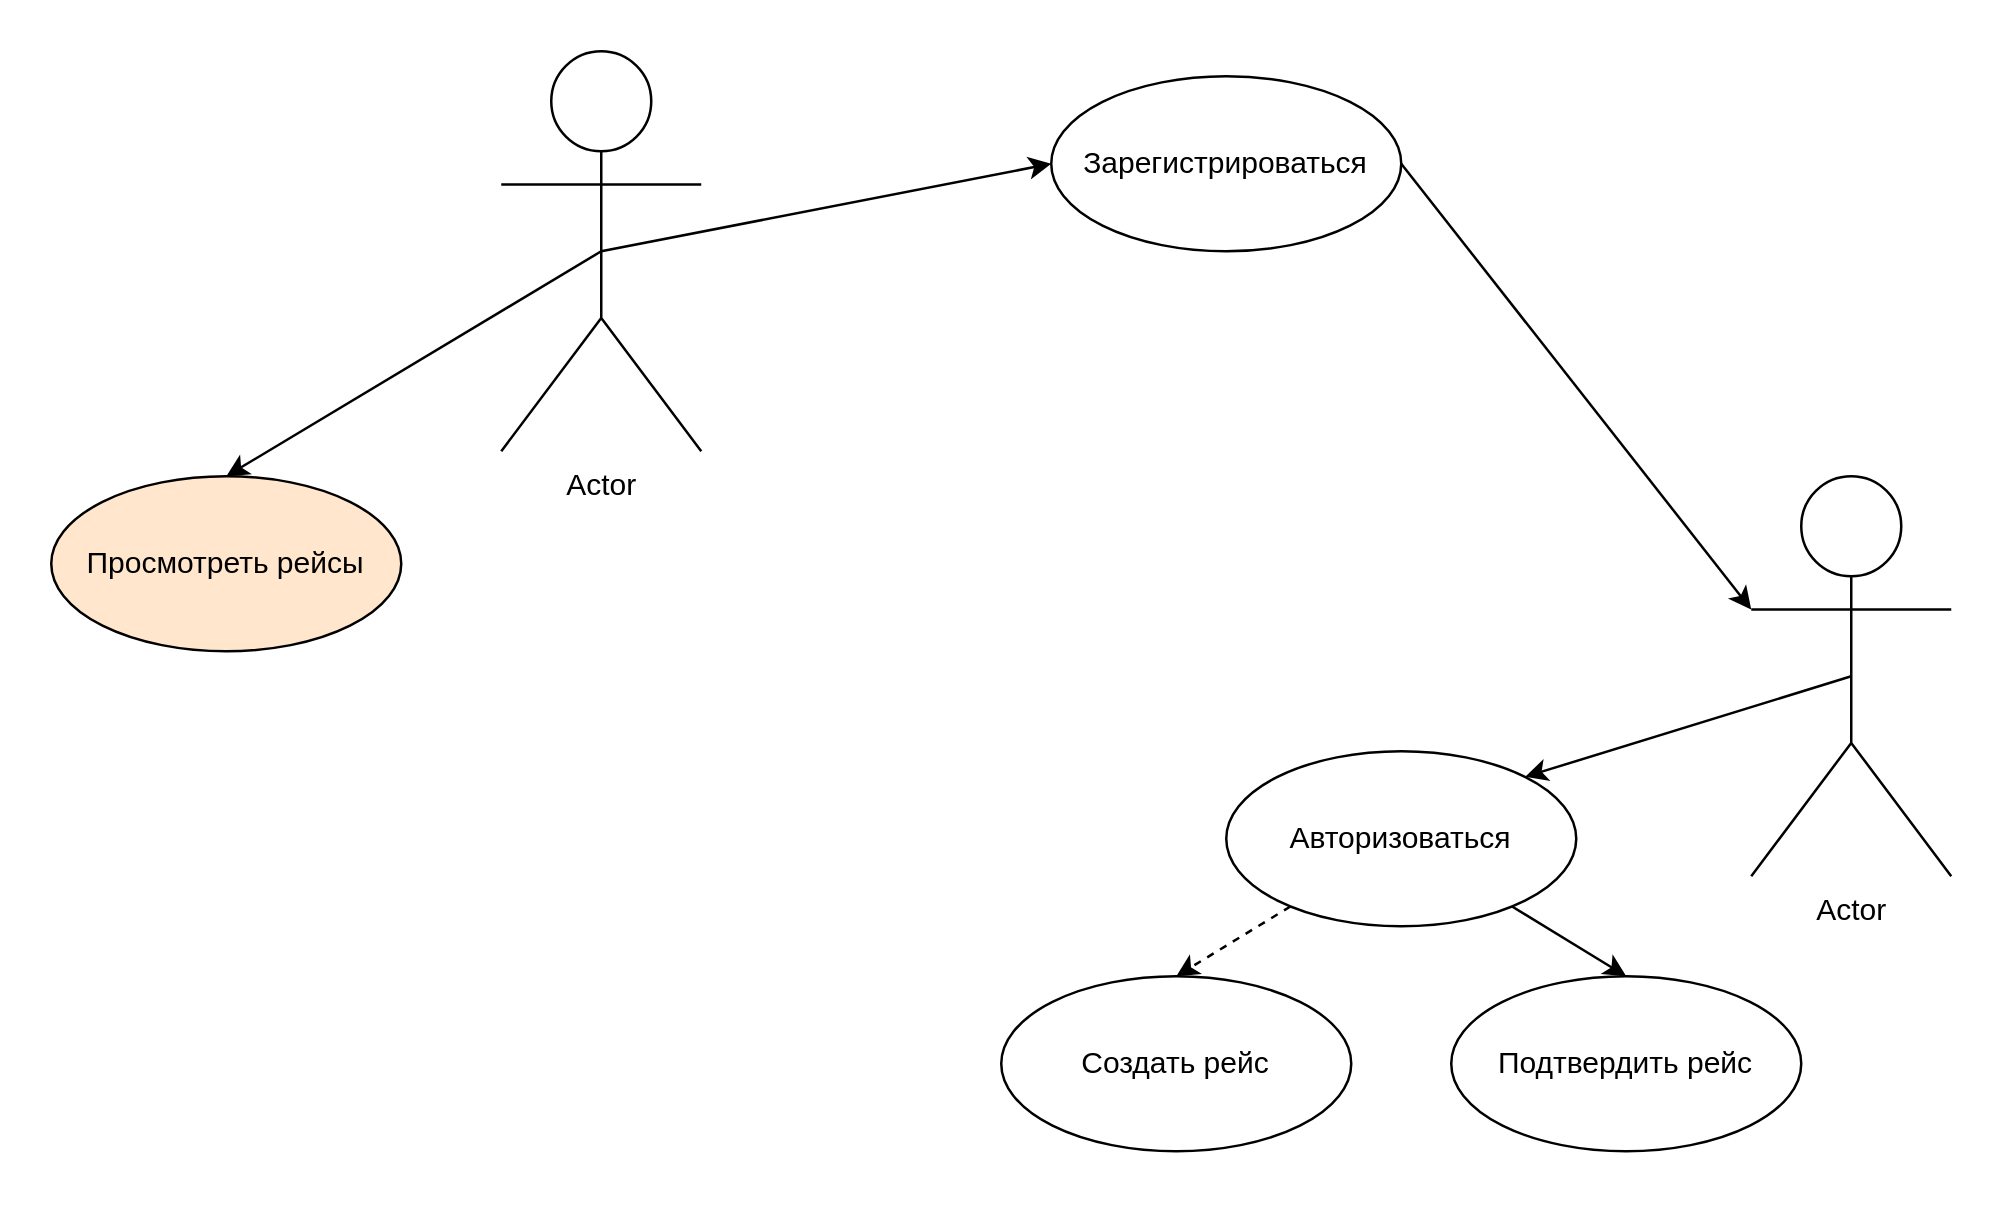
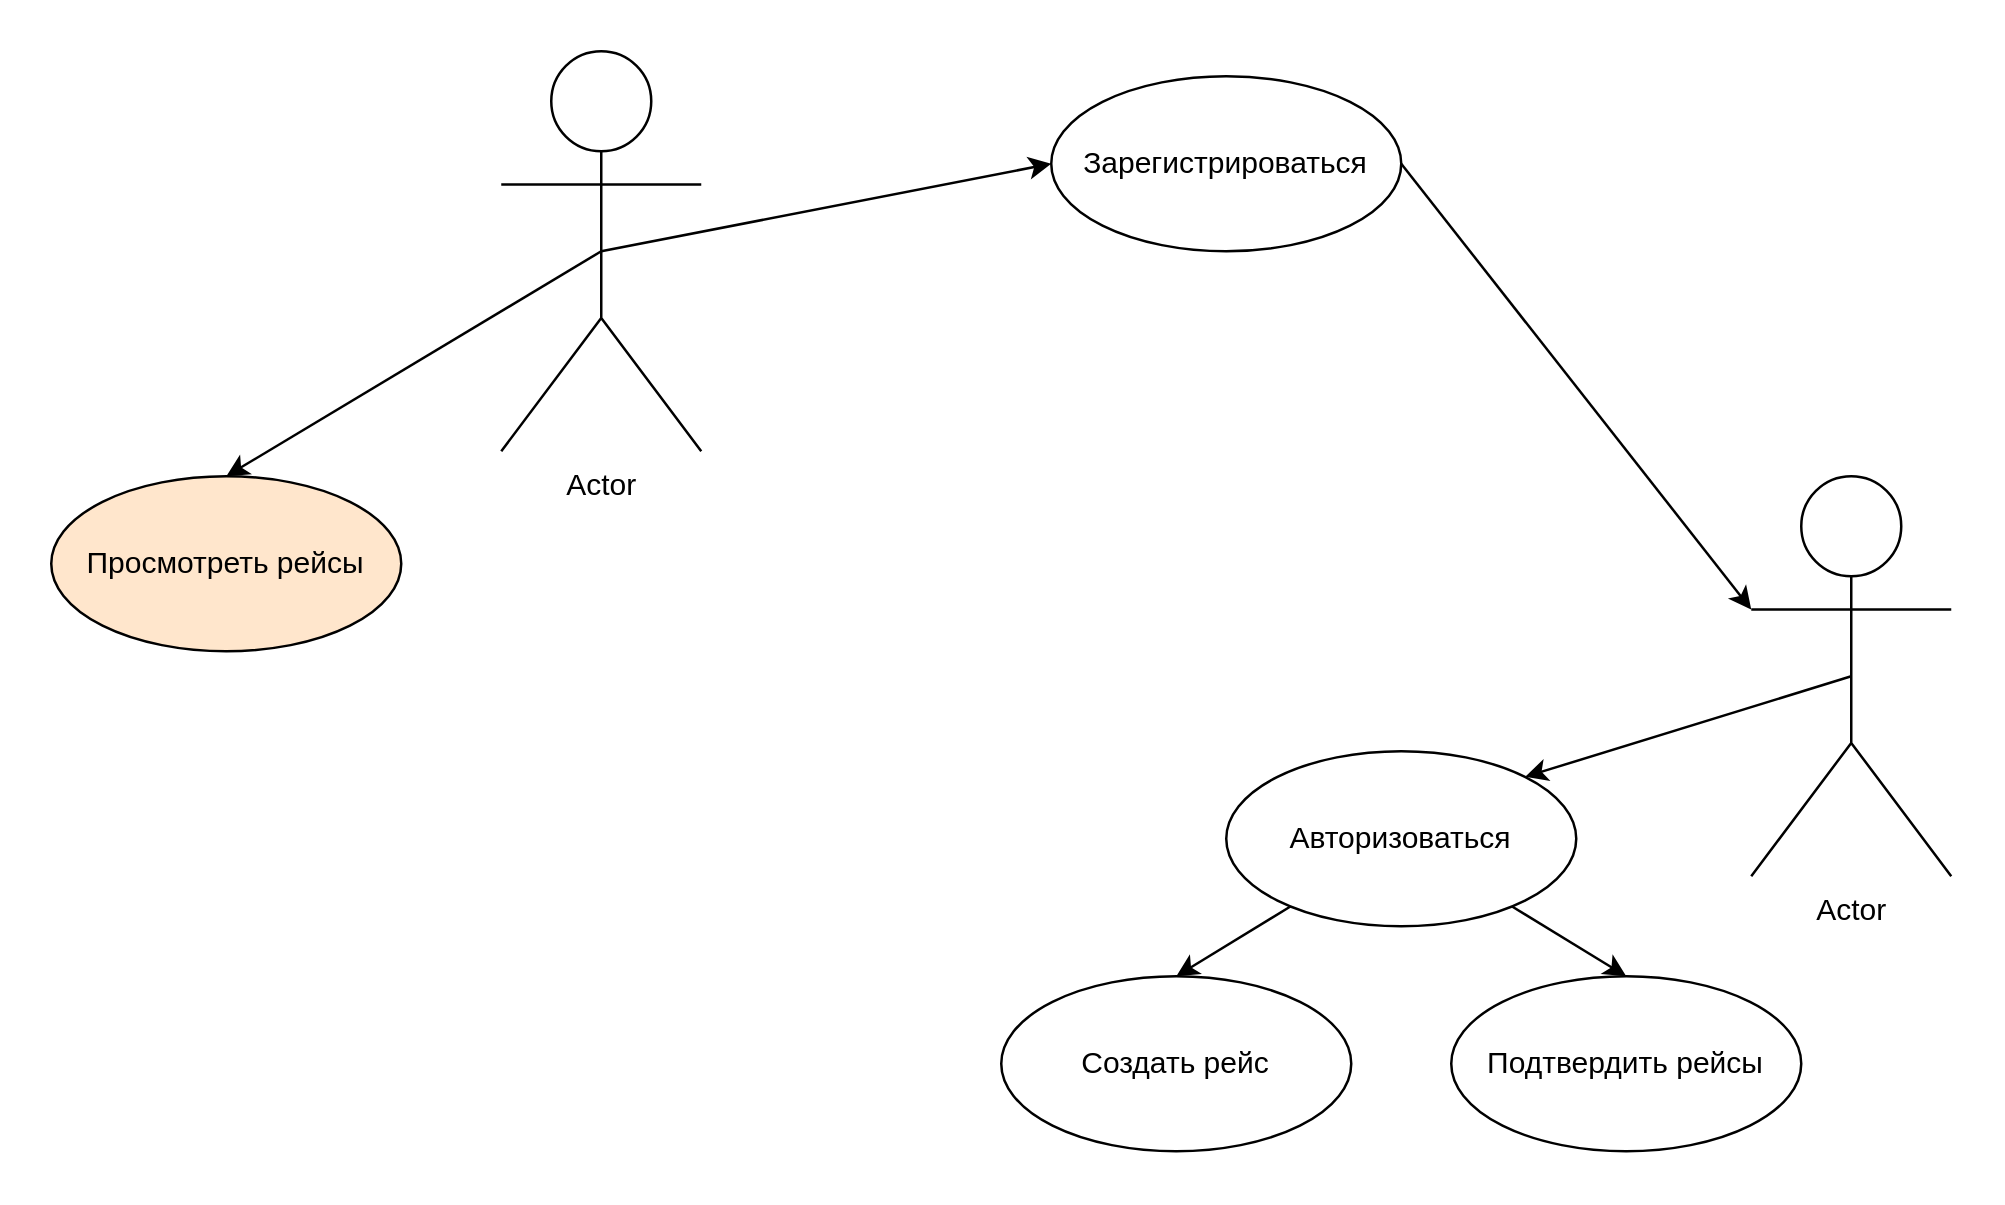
edge "Авторизоваться" -> "Создать рейс": style dashed -> solid
node "Подтвердить рейс": label "Подтвердить рейс" -> "Подтвердить рейсы"
